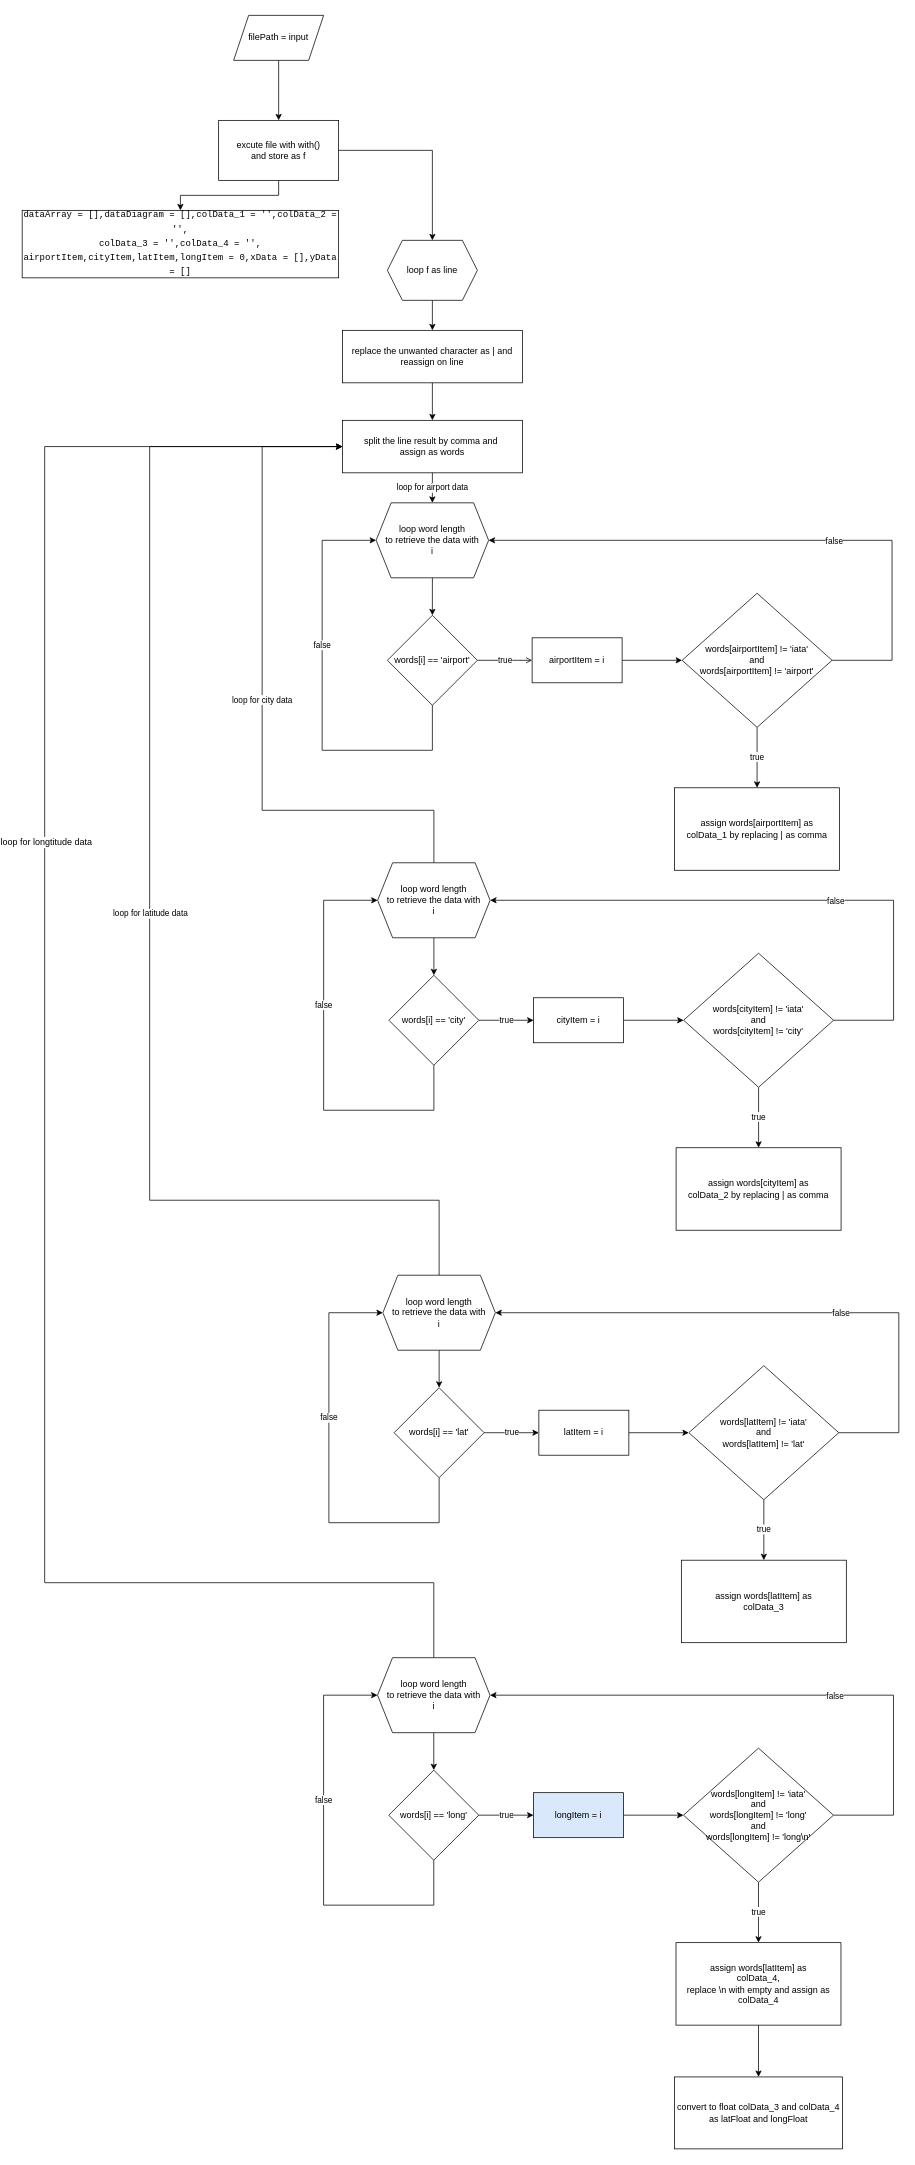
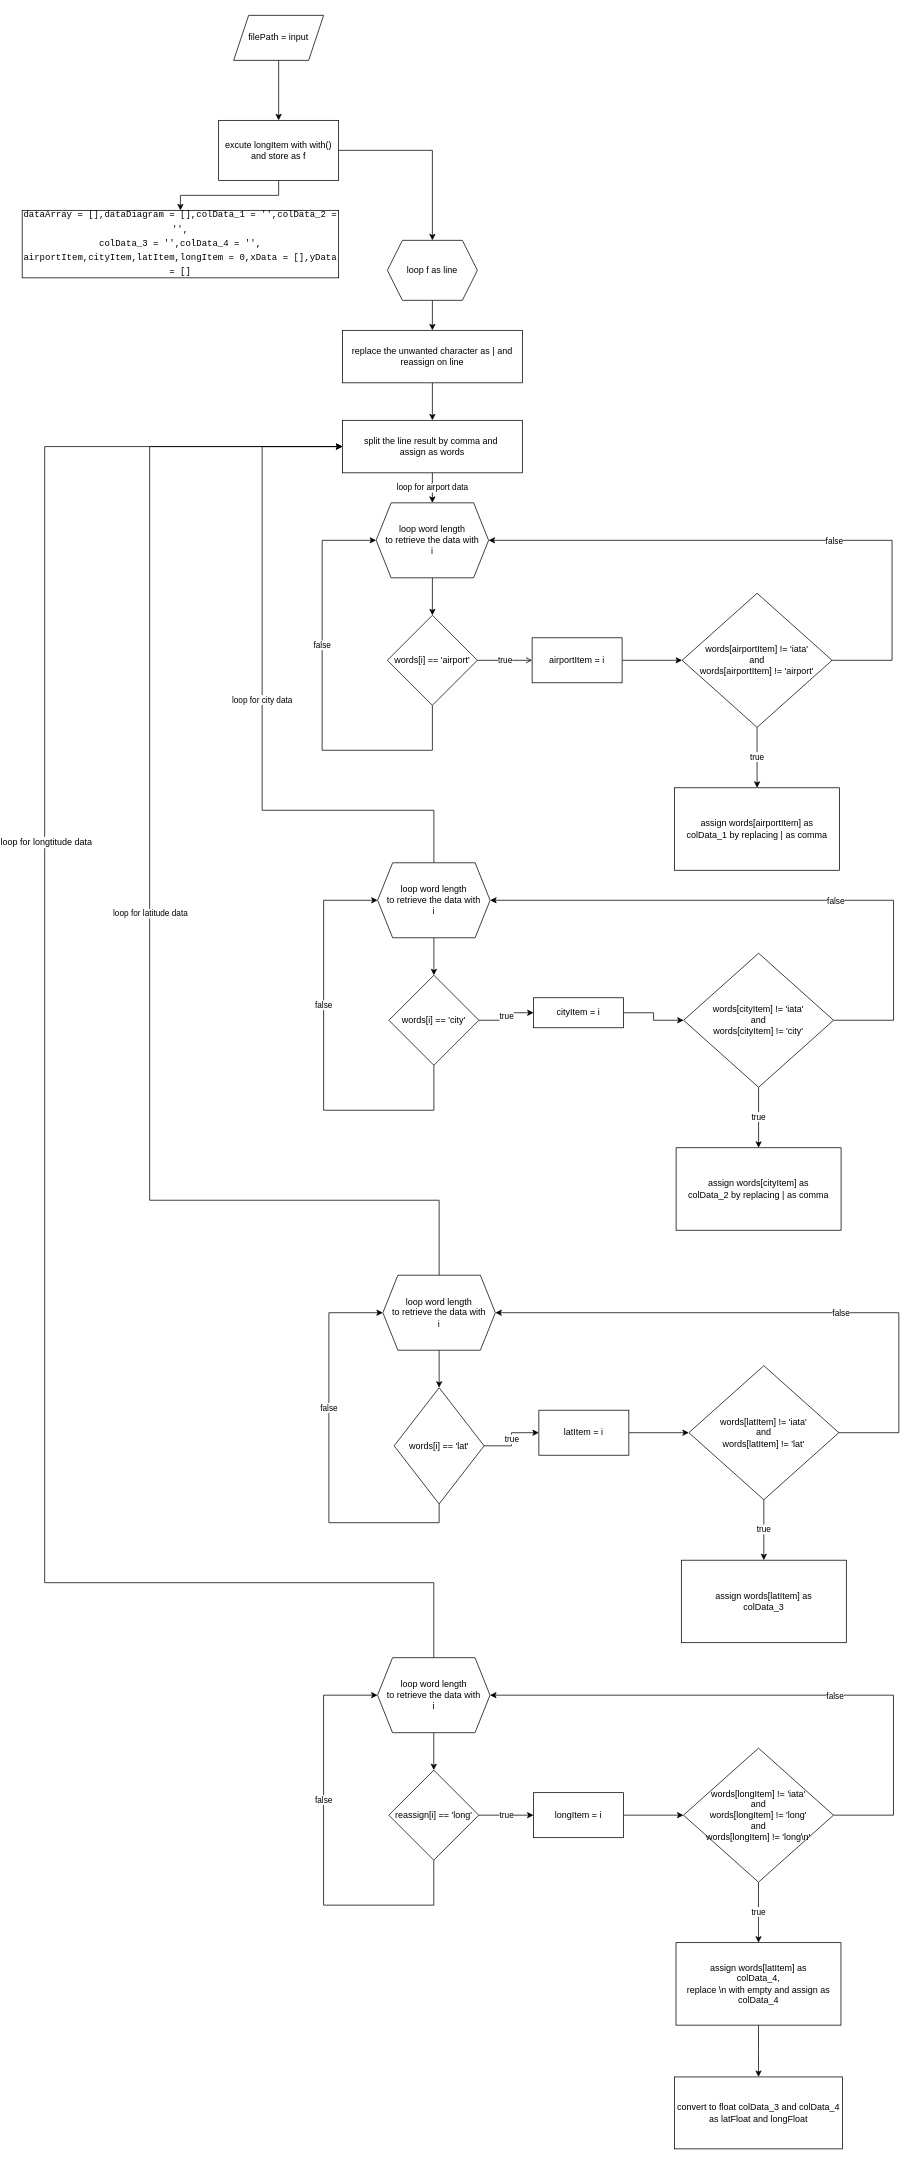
node "excute file with with() and store as f": label "excute file with with() and store as f" -> "excute longItem with with() and store as f"
node "cityItem = i": size 90x45 -> 90x30
node "words[i] == 'lat'": size 90x90 -> 90x116
node "words[i] == 'long'": label "words[i] == 'long'" -> "reassign[i] == 'long'"
node "longItem = i": fillcolor #dae8fc -> #ffffff
